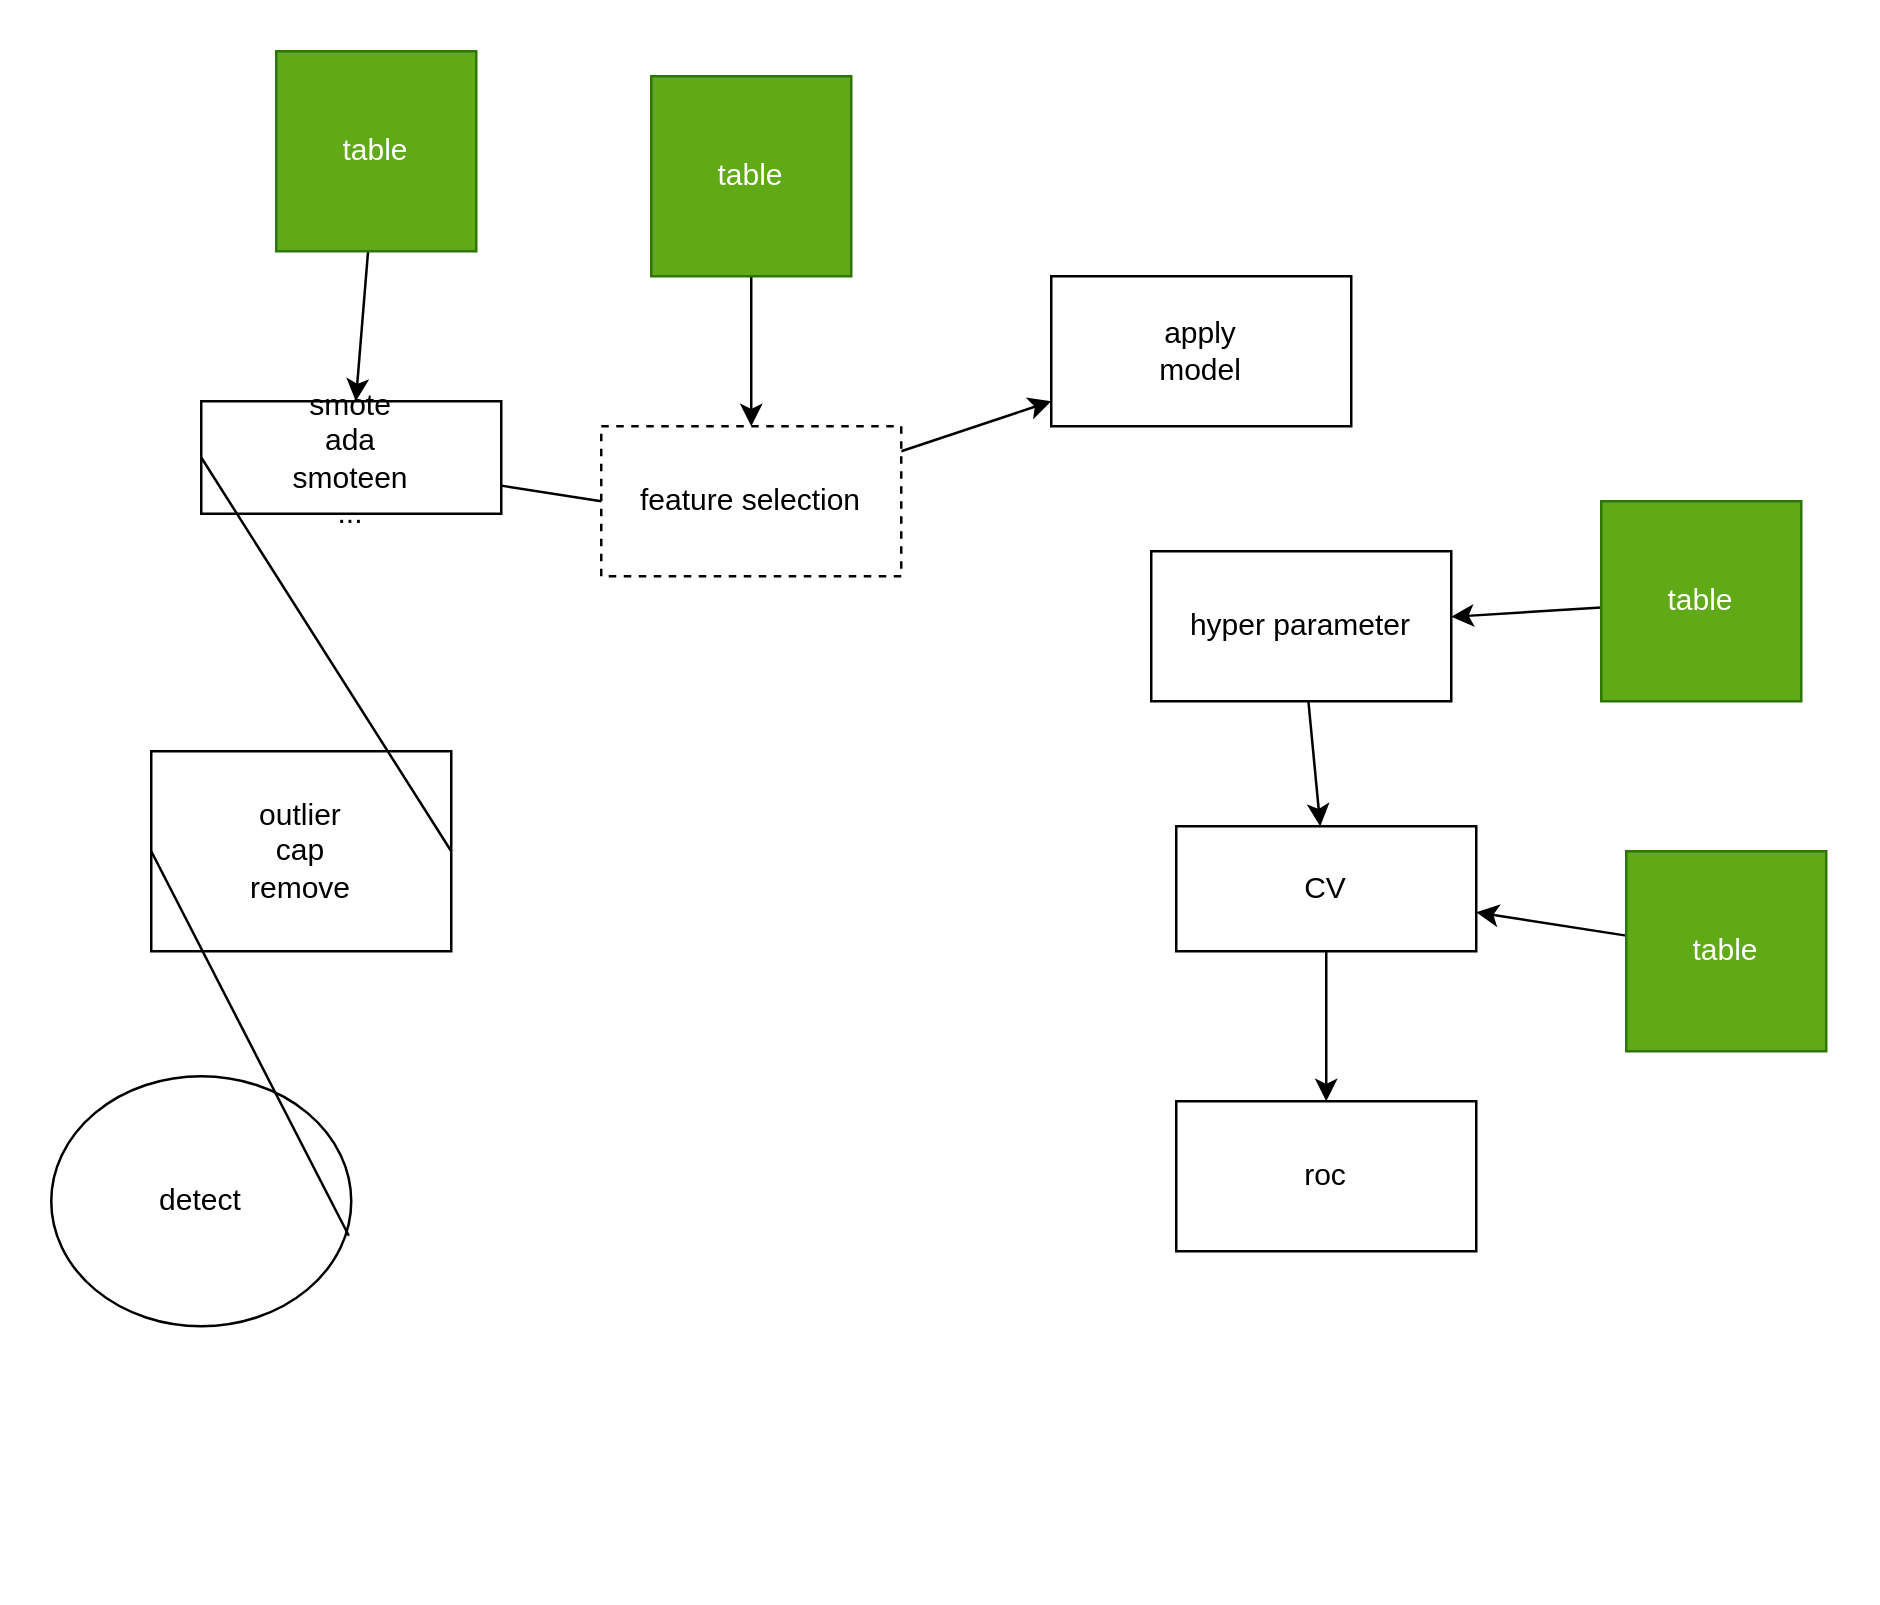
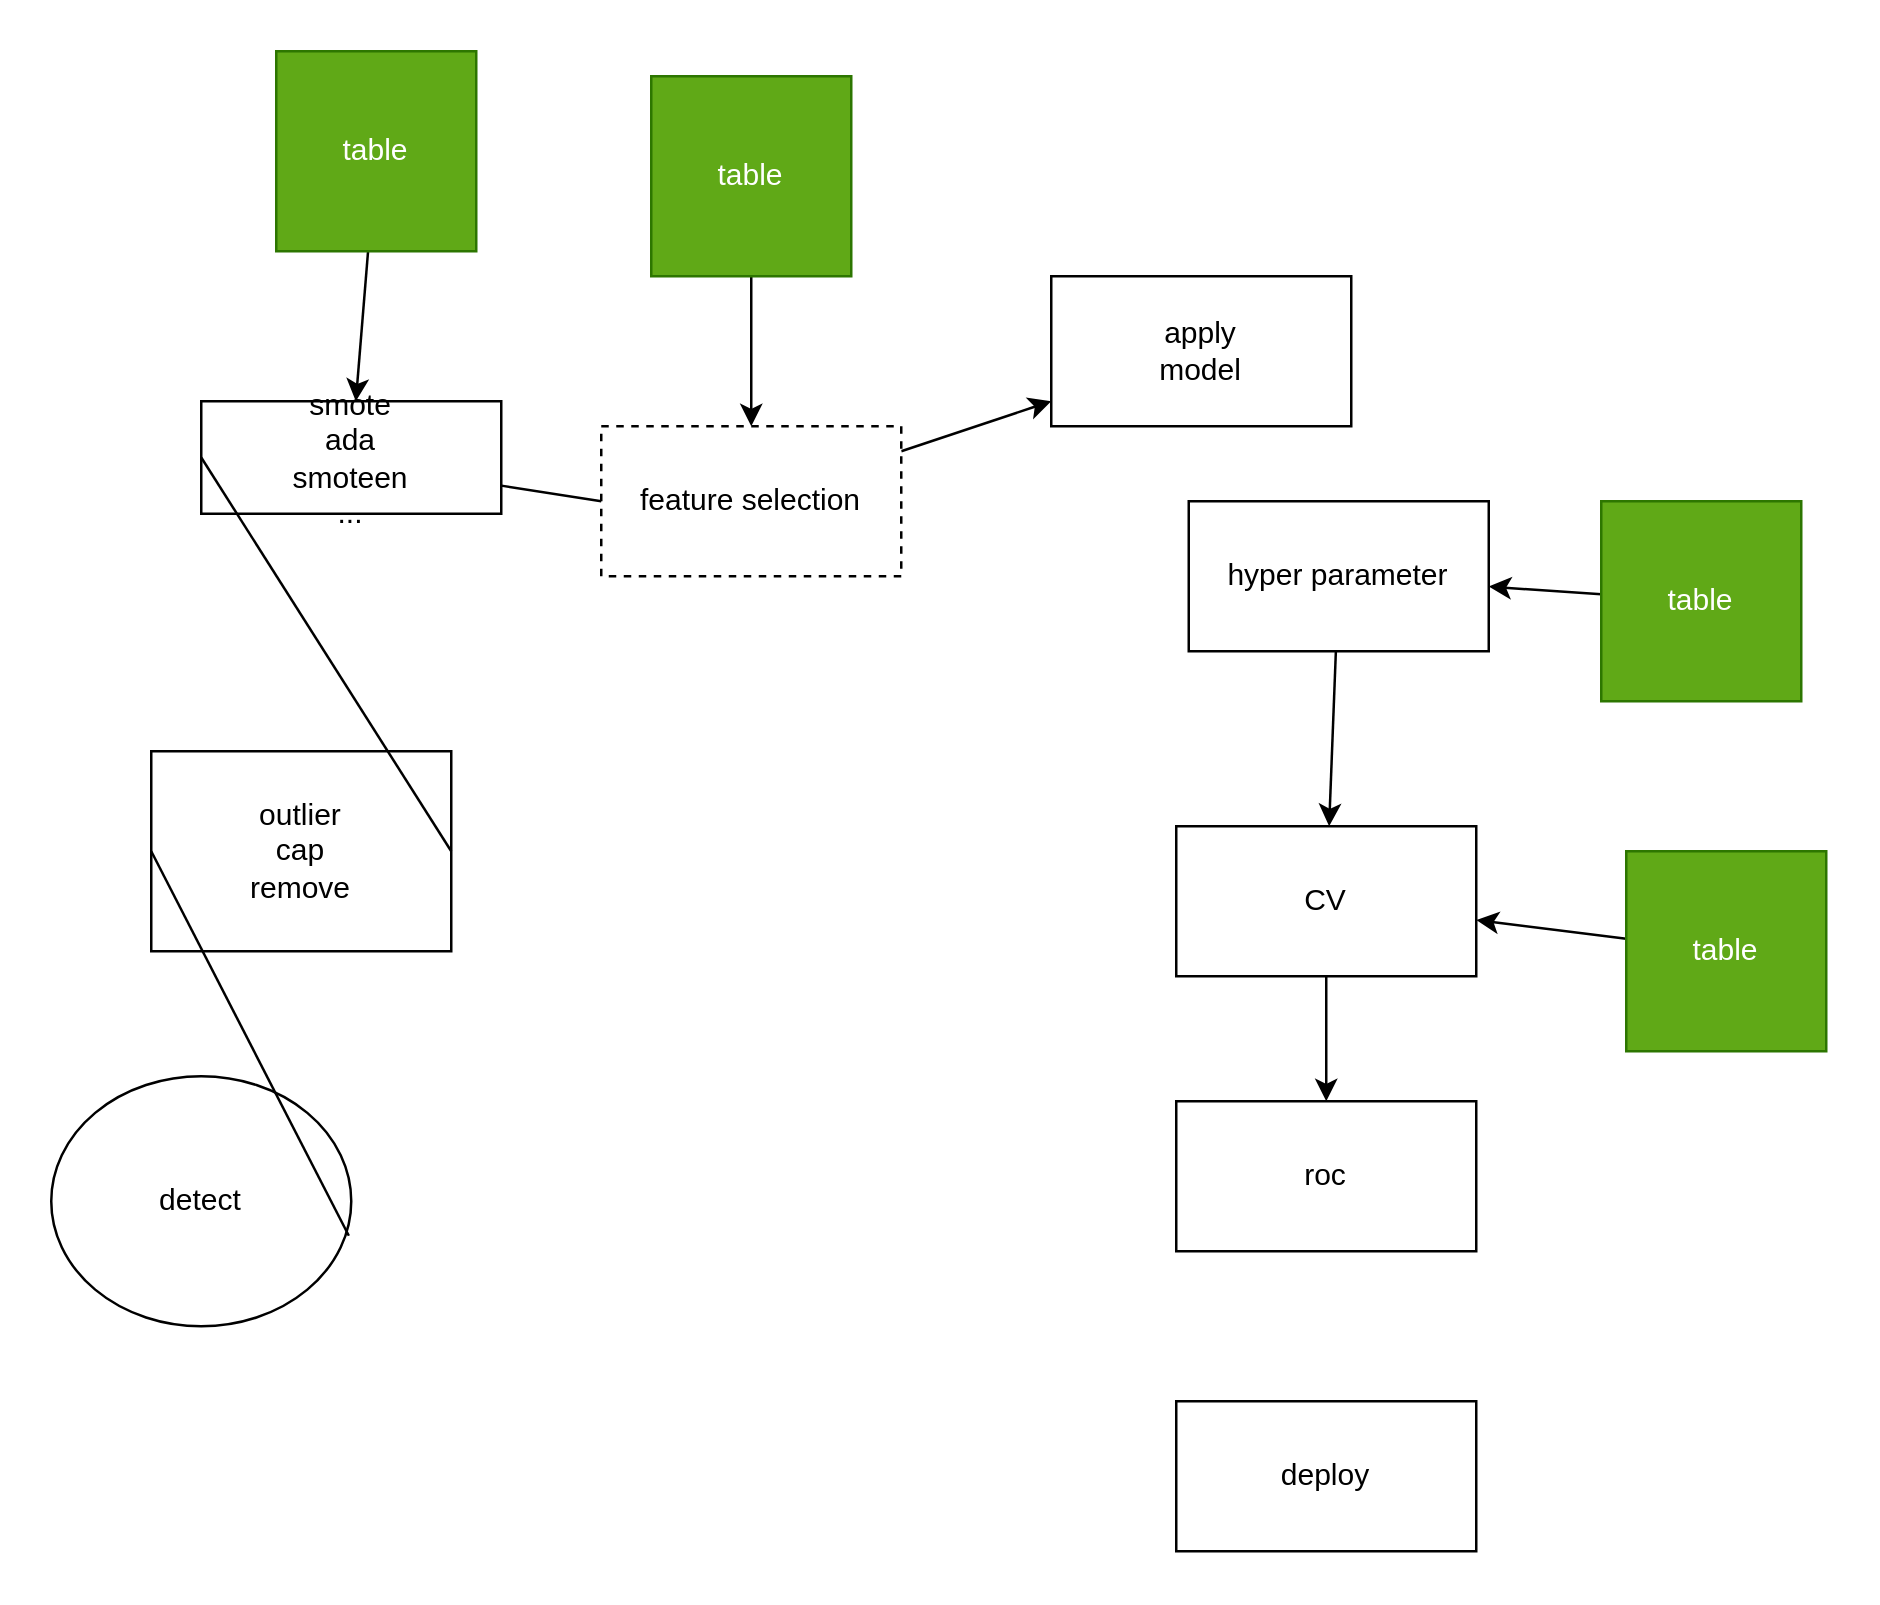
node "hyper parameter": moved (1301, 626) -> (1339, 576)
node "CV": size 300x125 -> 300x150
node "deploy": added
